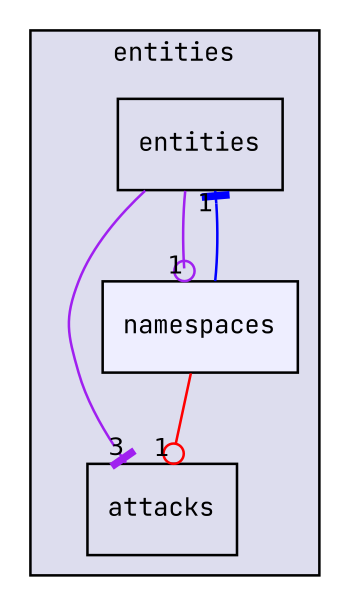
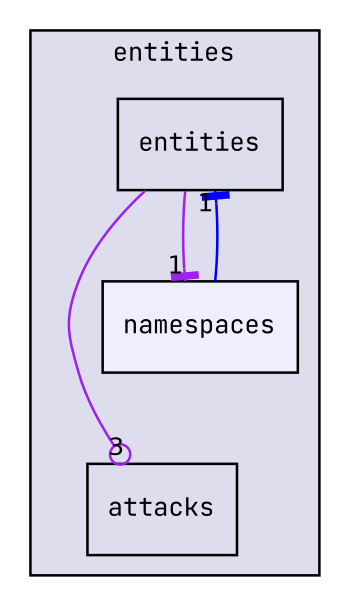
edge "entities" -> "namespaces": arrowhead odot -> tee
edge "entities" -> "attacks": arrowhead tee -> odot
edge "namespaces" -> "attacks": removed
